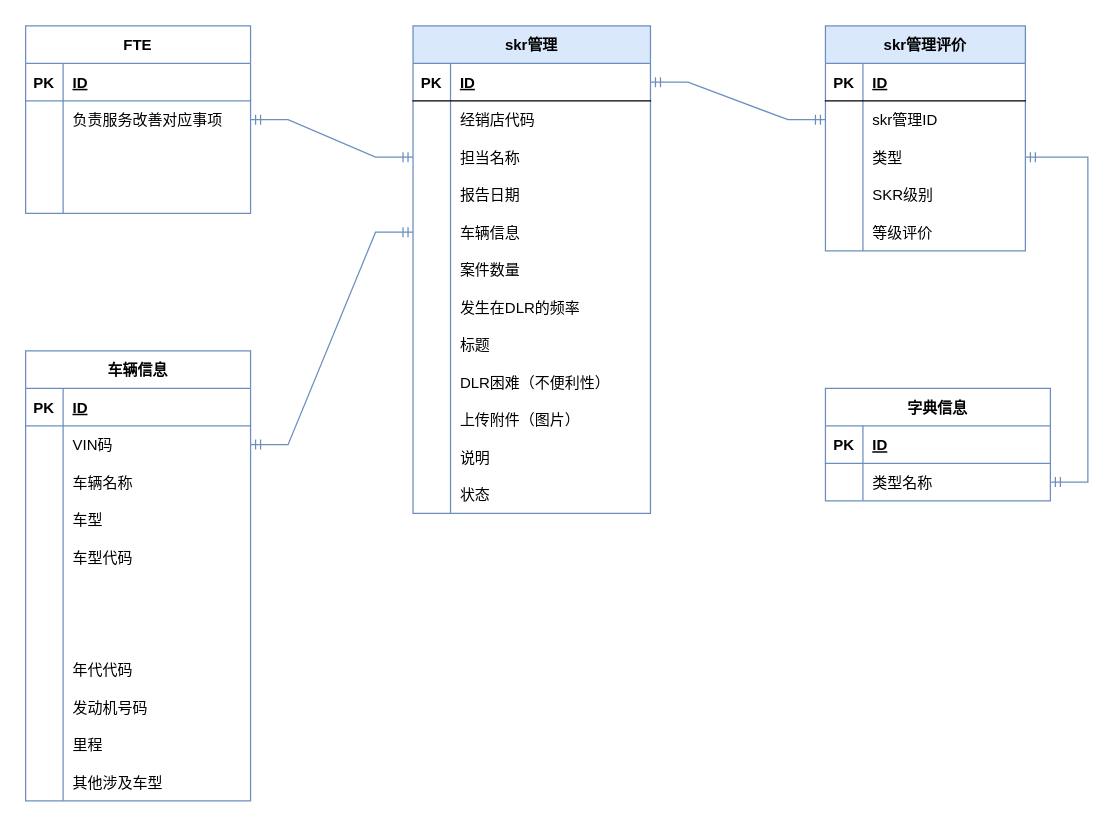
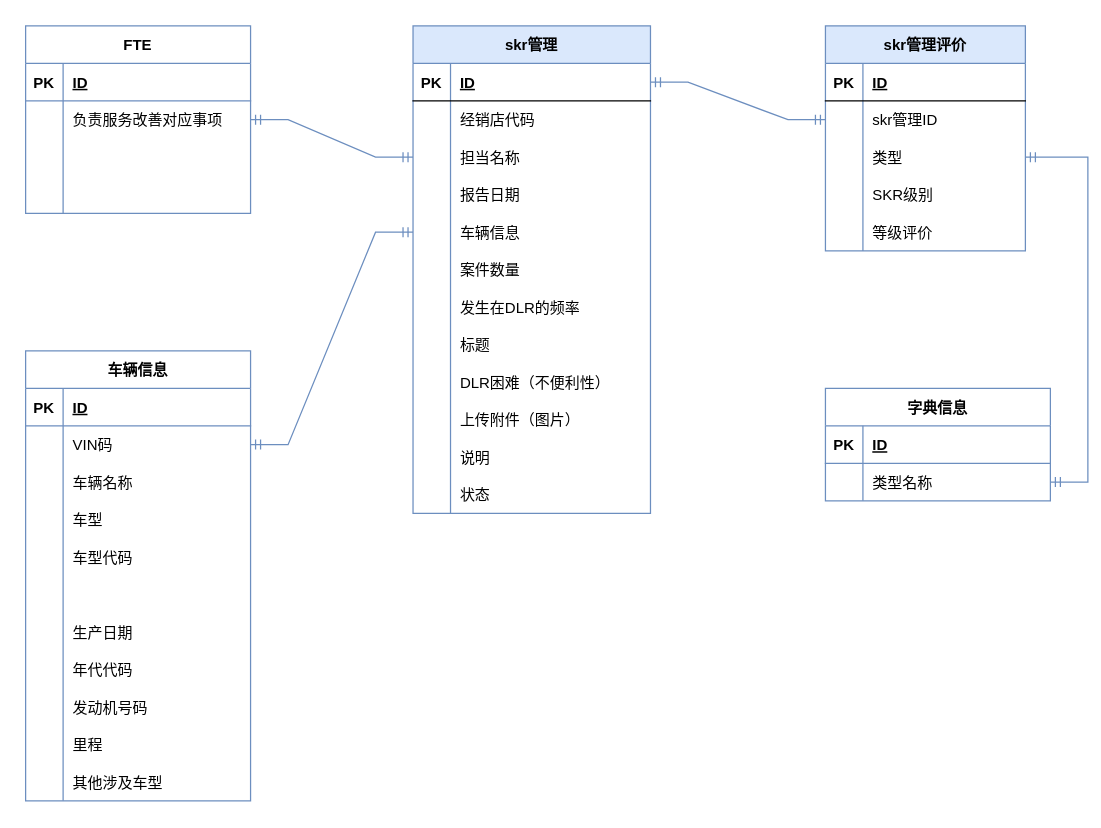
node "生产日期": added
